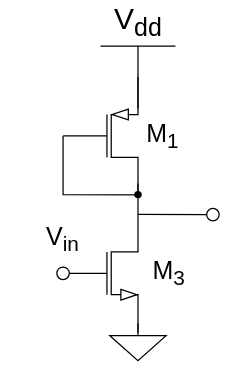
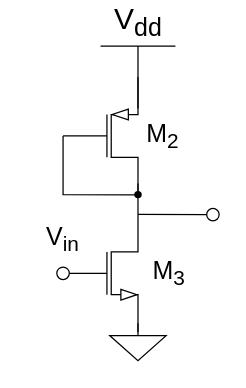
node "M1": label "M1" -> "M2"
